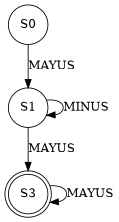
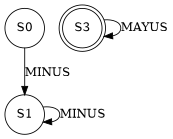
edge "S0" -> "S1": label "MAYUS" -> "MINUS"
edge "S1" -> "S3": removed, label "MAYUS"
